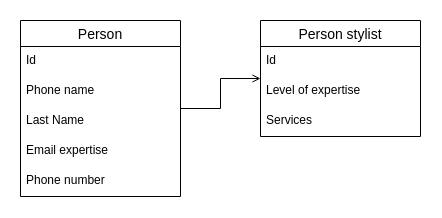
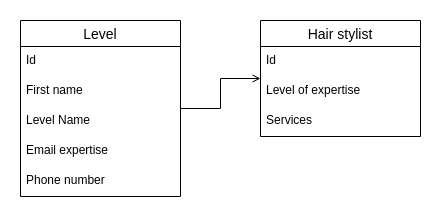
node "Person": label "Person" -> "Level"
node "Person stylist": label "Person stylist" -> "Hair stylist"
node "Phone name": label "Phone name" -> "First name"
node "Last Name": label "Last Name" -> "Level Name"
